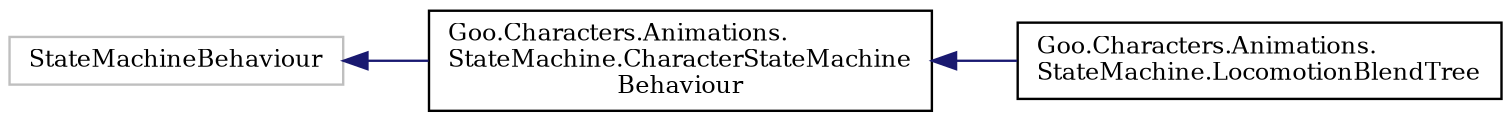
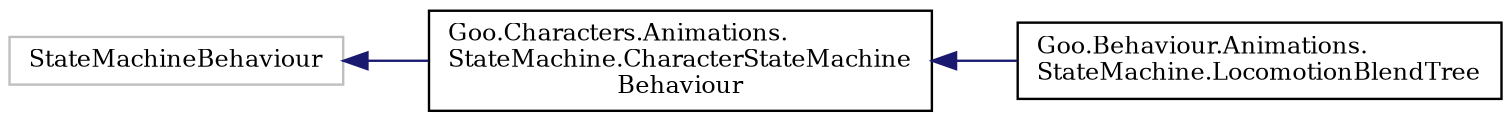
node "Goo.Characters.Animations. StateMachine.LocomotionBlendTree": label "Goo.Characters.Animations. StateMachine.LocomotionBlendTree" -> "Goo.Behaviour.Animations. StateMachine.LocomotionBlendTree"
